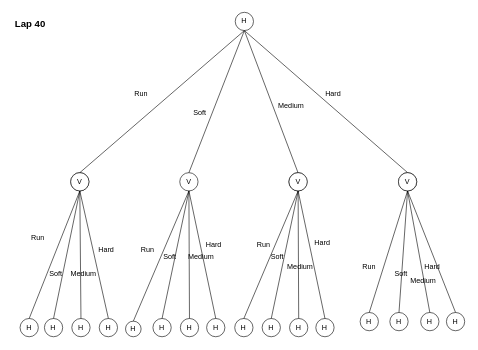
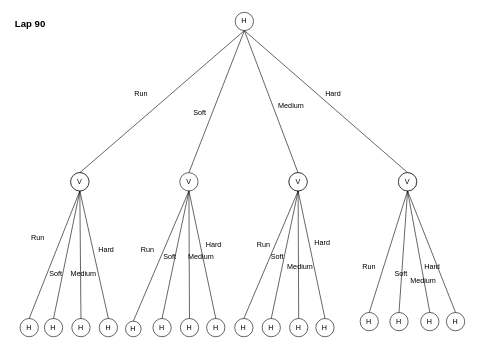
node "Lap 40": label "Lap 40" -> "Lap 90"
